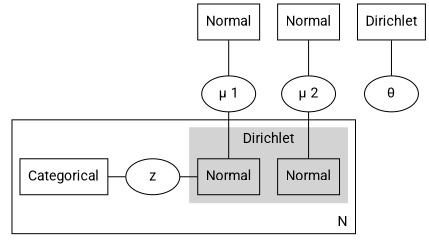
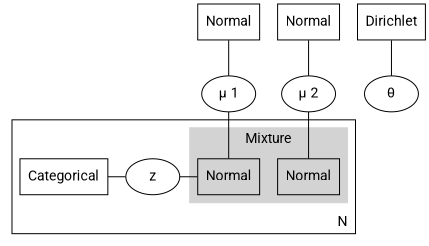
cluster "Dirichlet": label "Dirichlet" -> "Mixture"
